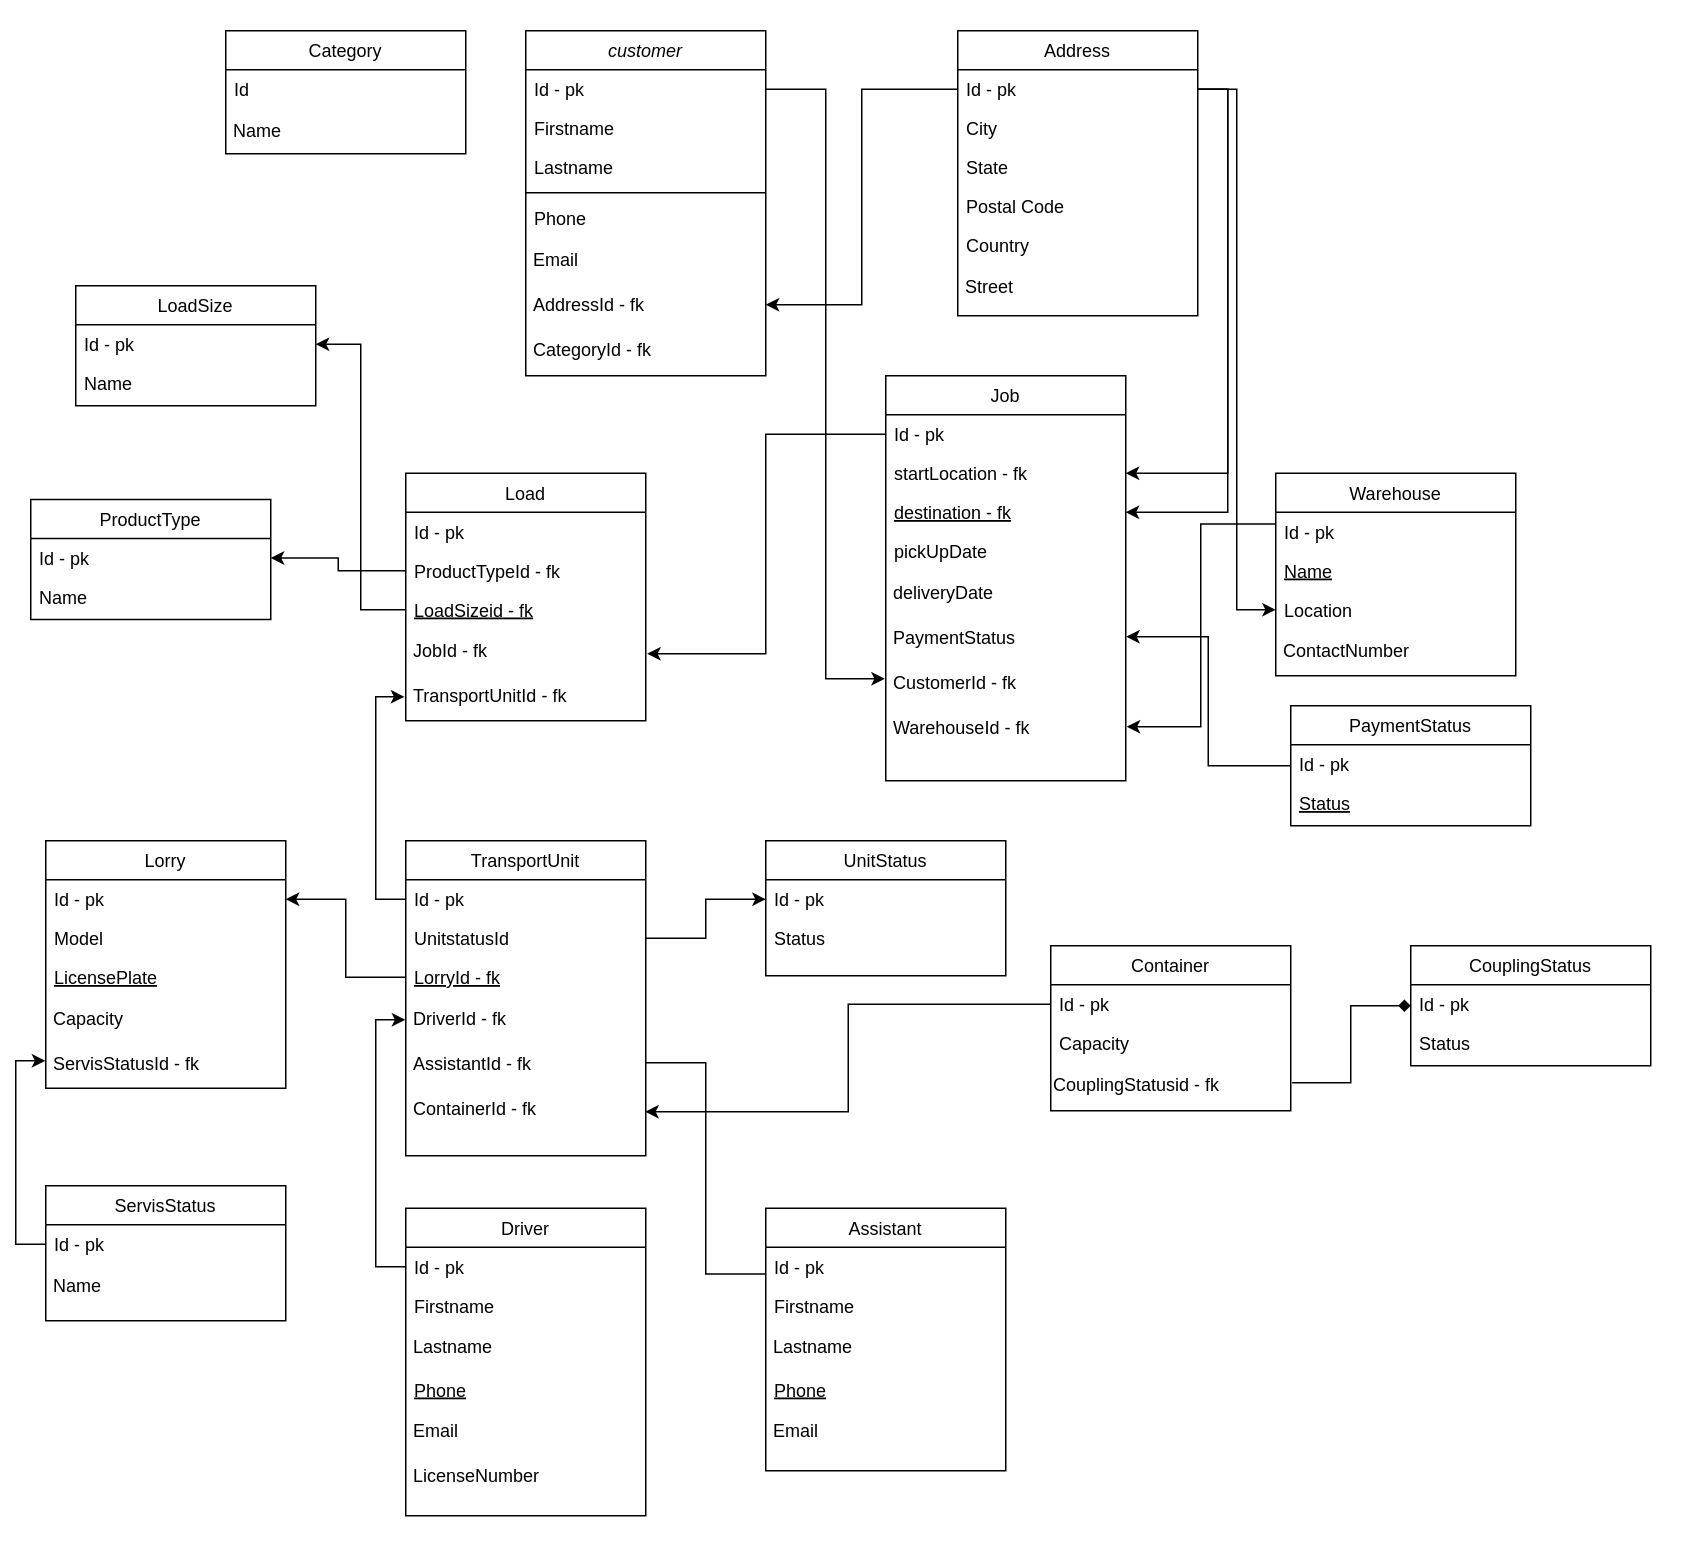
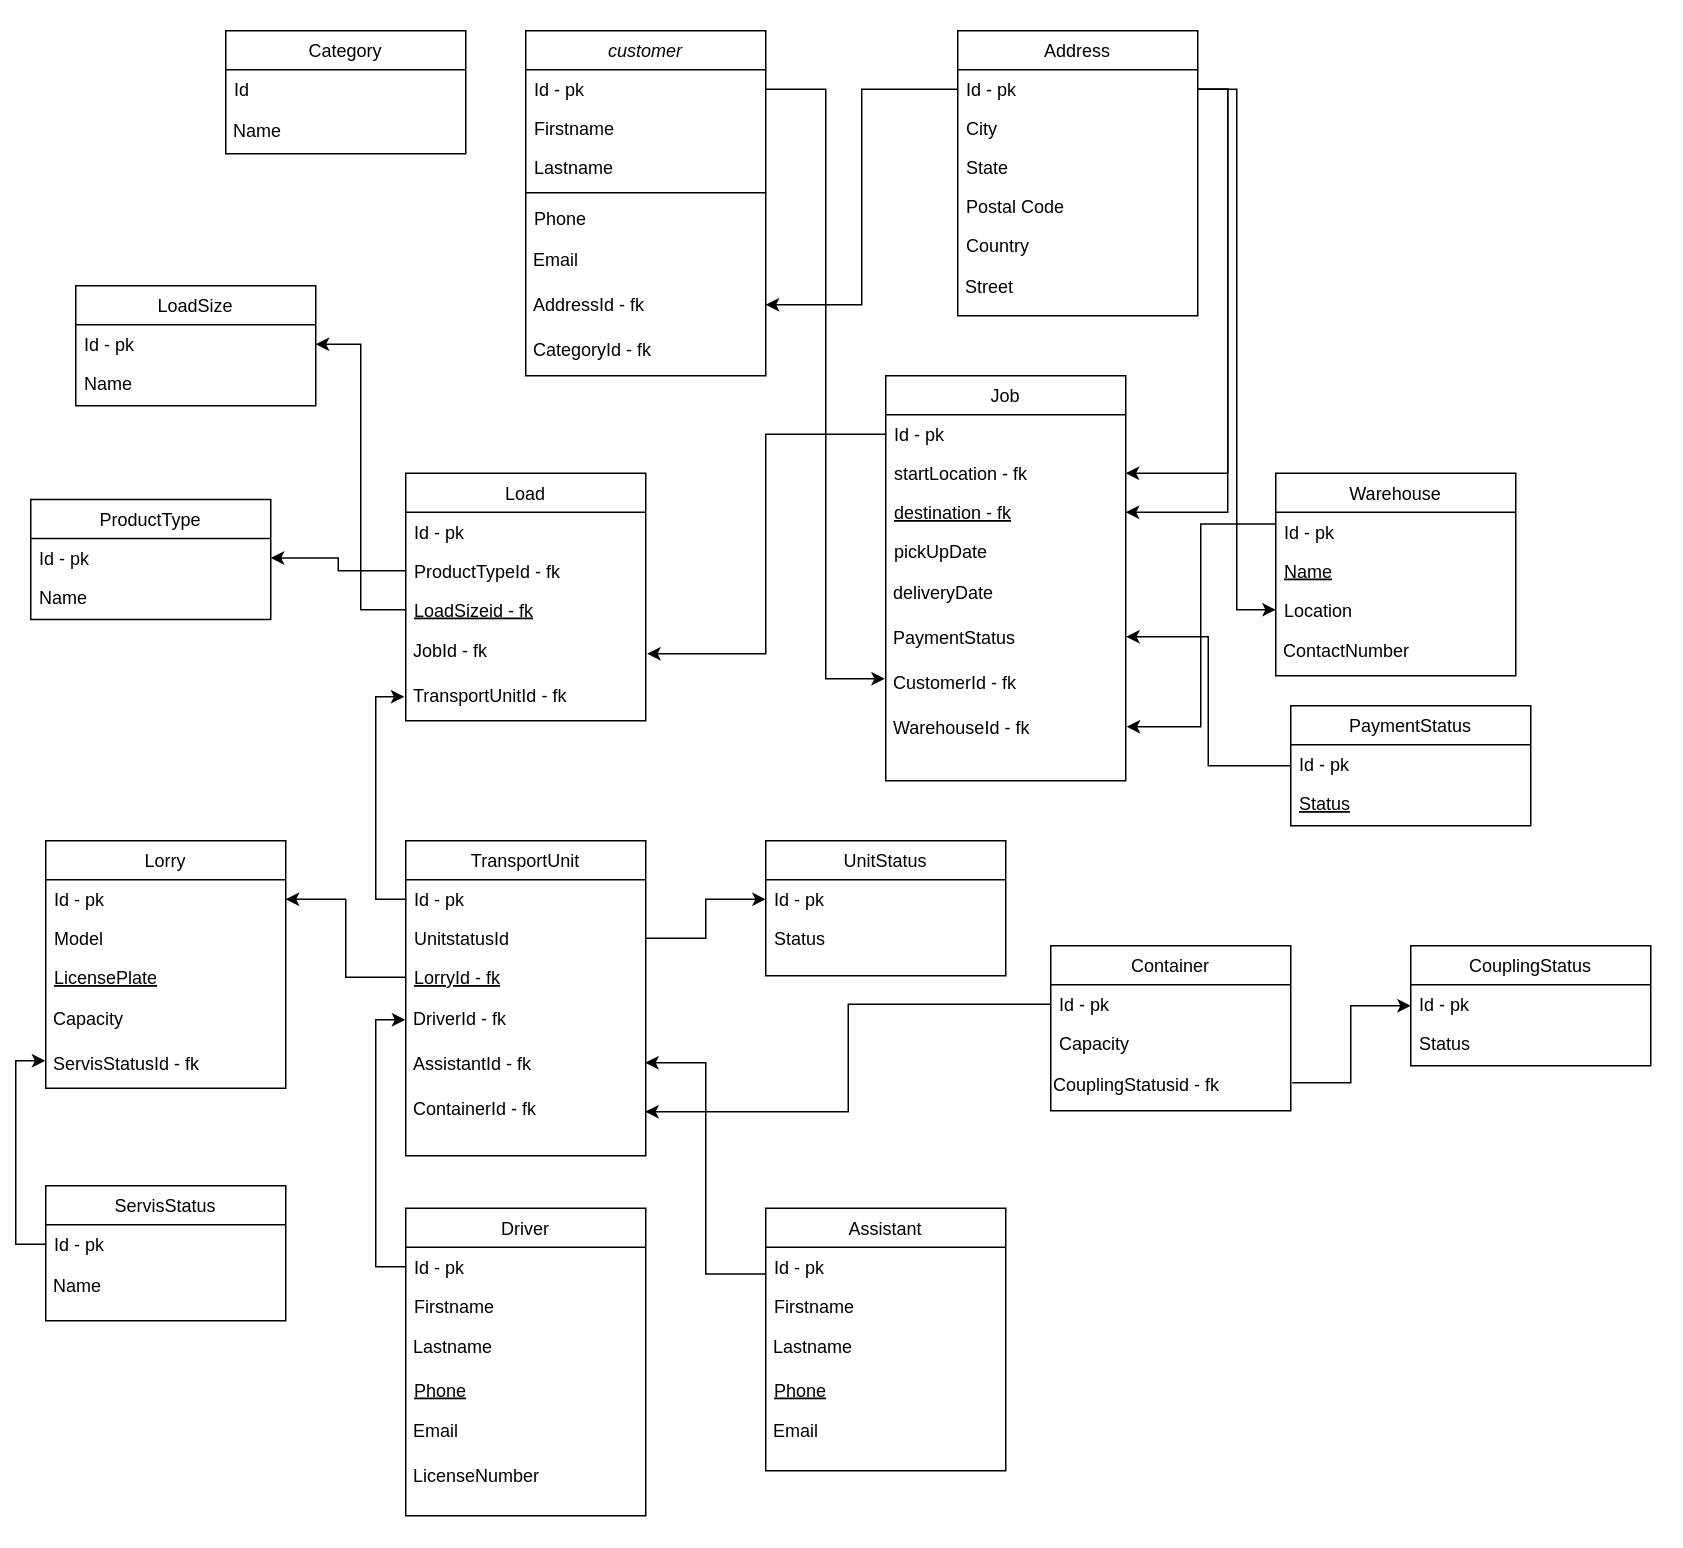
edge "CouplingStatusid - fk" -> "CouplingStatus": arrowhead diamond -> classic
edge "AssistantId - fk" -- "Assistant": arrowhead none -> classic
